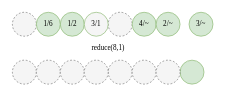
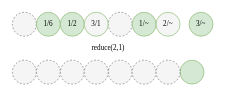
node "4/~": label "4/~" -> "1/~"
node "2/~": fillcolor #d5e8d4 -> #f5f5f5
node "reduce(8,1)": label "reduce(8,1)" -> "reduce(2,1)"
